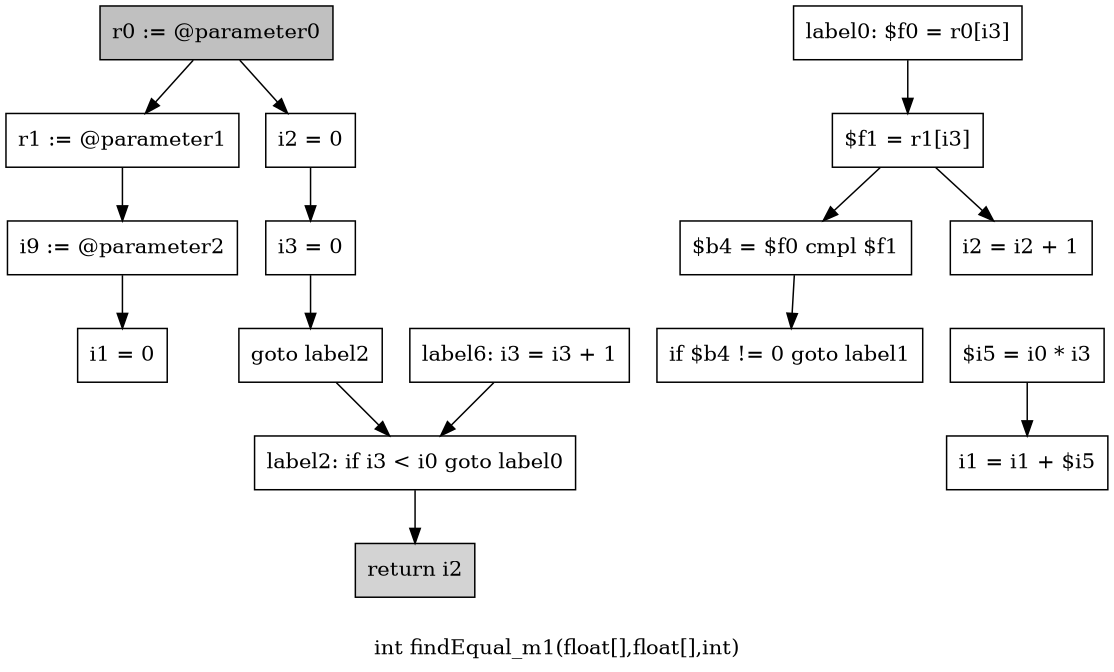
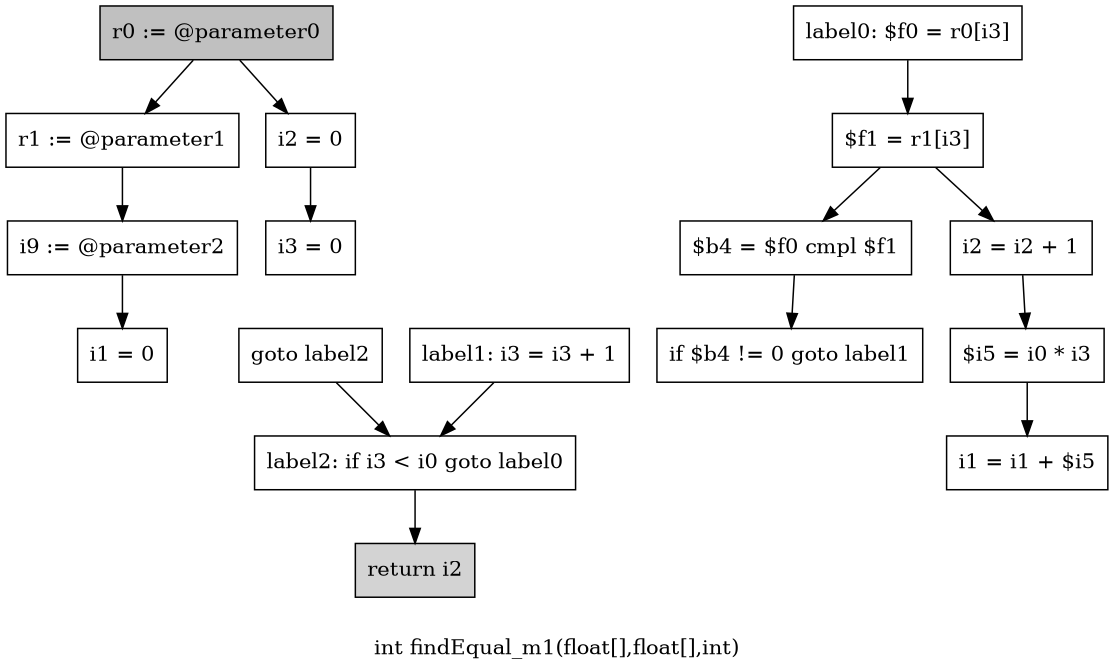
edge "i3 = 0" -> "goto label2": removed
edge "i2 = i2 + 1" -> "$i5 = i0 * i3": added
node "label6: i3 = i3 + 1": label "label6: i3 = i3 + 1" -> "label1: i3 = i3 + 1"
